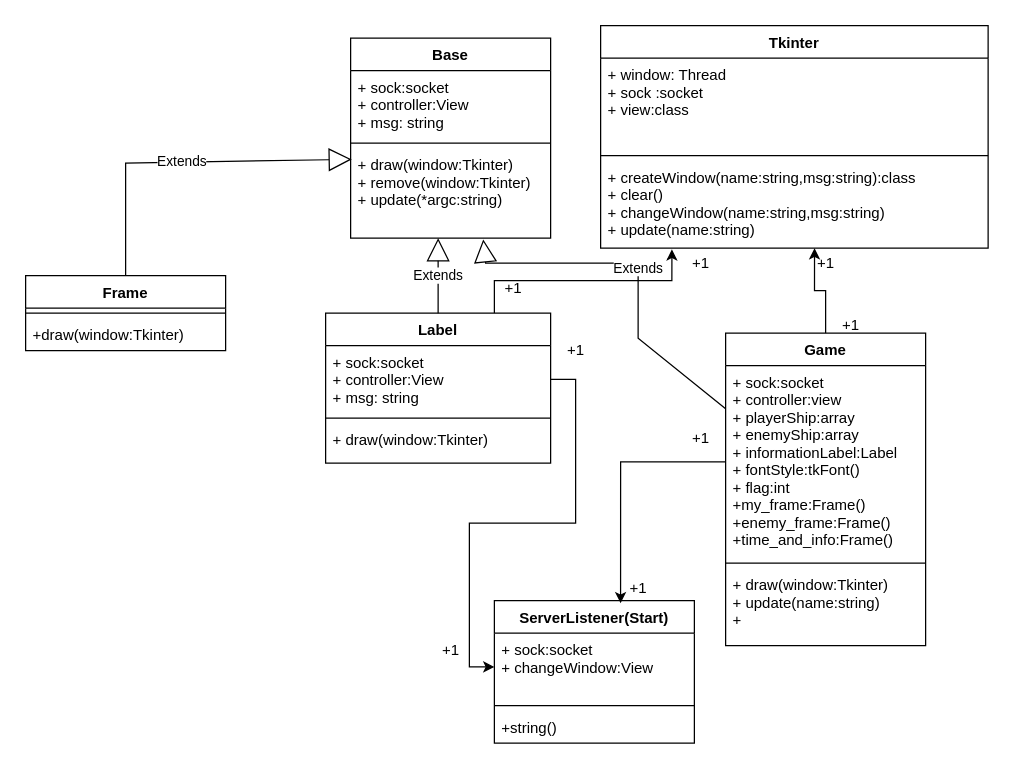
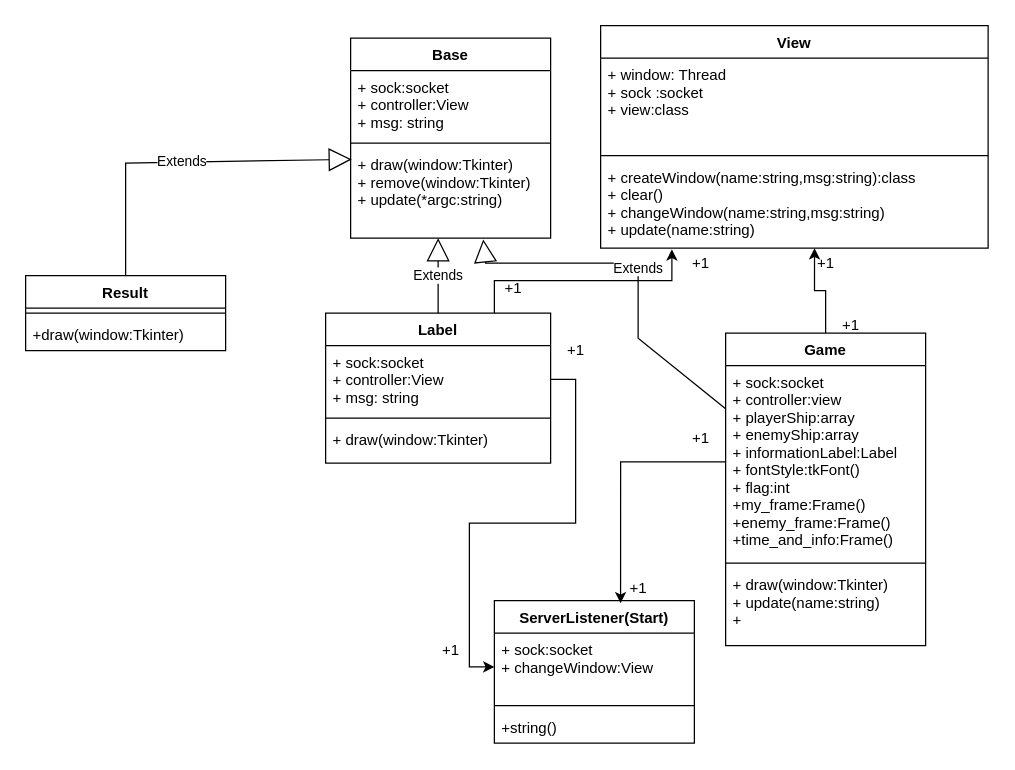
node "Tkinter": label "Tkinter" -> "View"
node "Frame": label "Frame" -> "Result"
